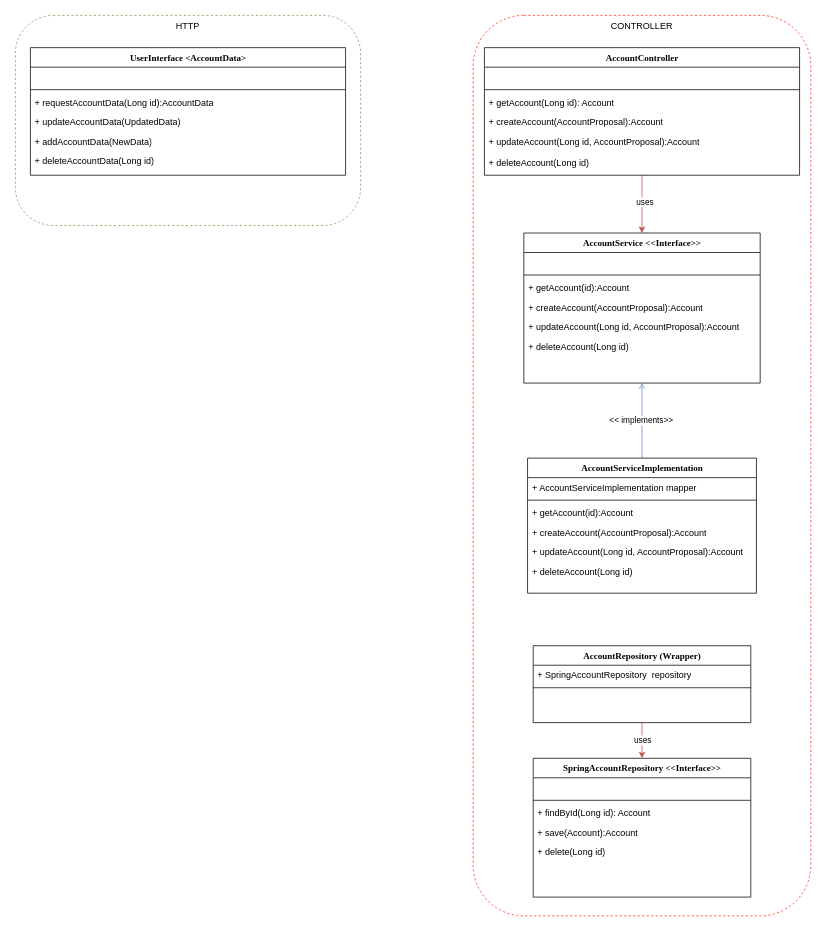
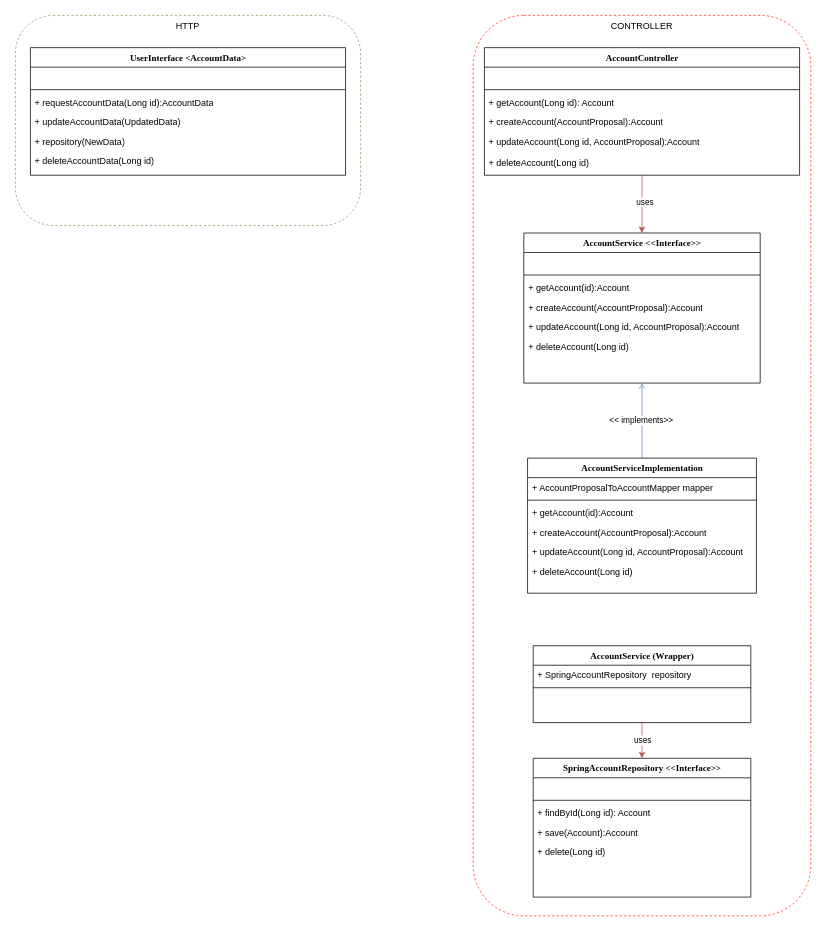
node "+ addAccountData(NewData)": label "+ addAccountData(NewData)" -> "+ repository(NewData)"
node "+ AccountServiceImplementation mapper": label "+ AccountServiceImplementation mapper" -> "+ AccountProposalToAccountMapper mapper"
node "AccountRepository (Wrapper)": label "AccountRepository (Wrapper)" -> "AccountService (Wrapper)"
